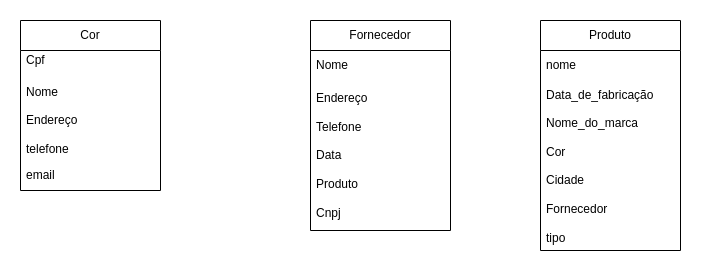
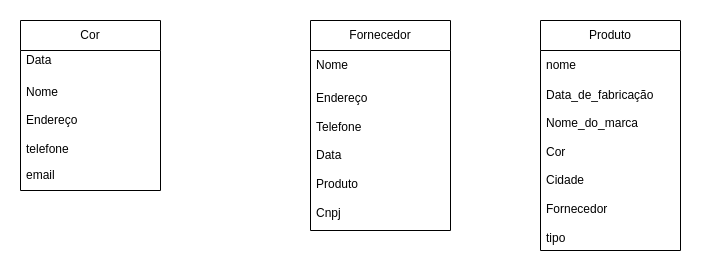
node "Cpf Nome": label "Cpf Nome" -> "Data Nome"
